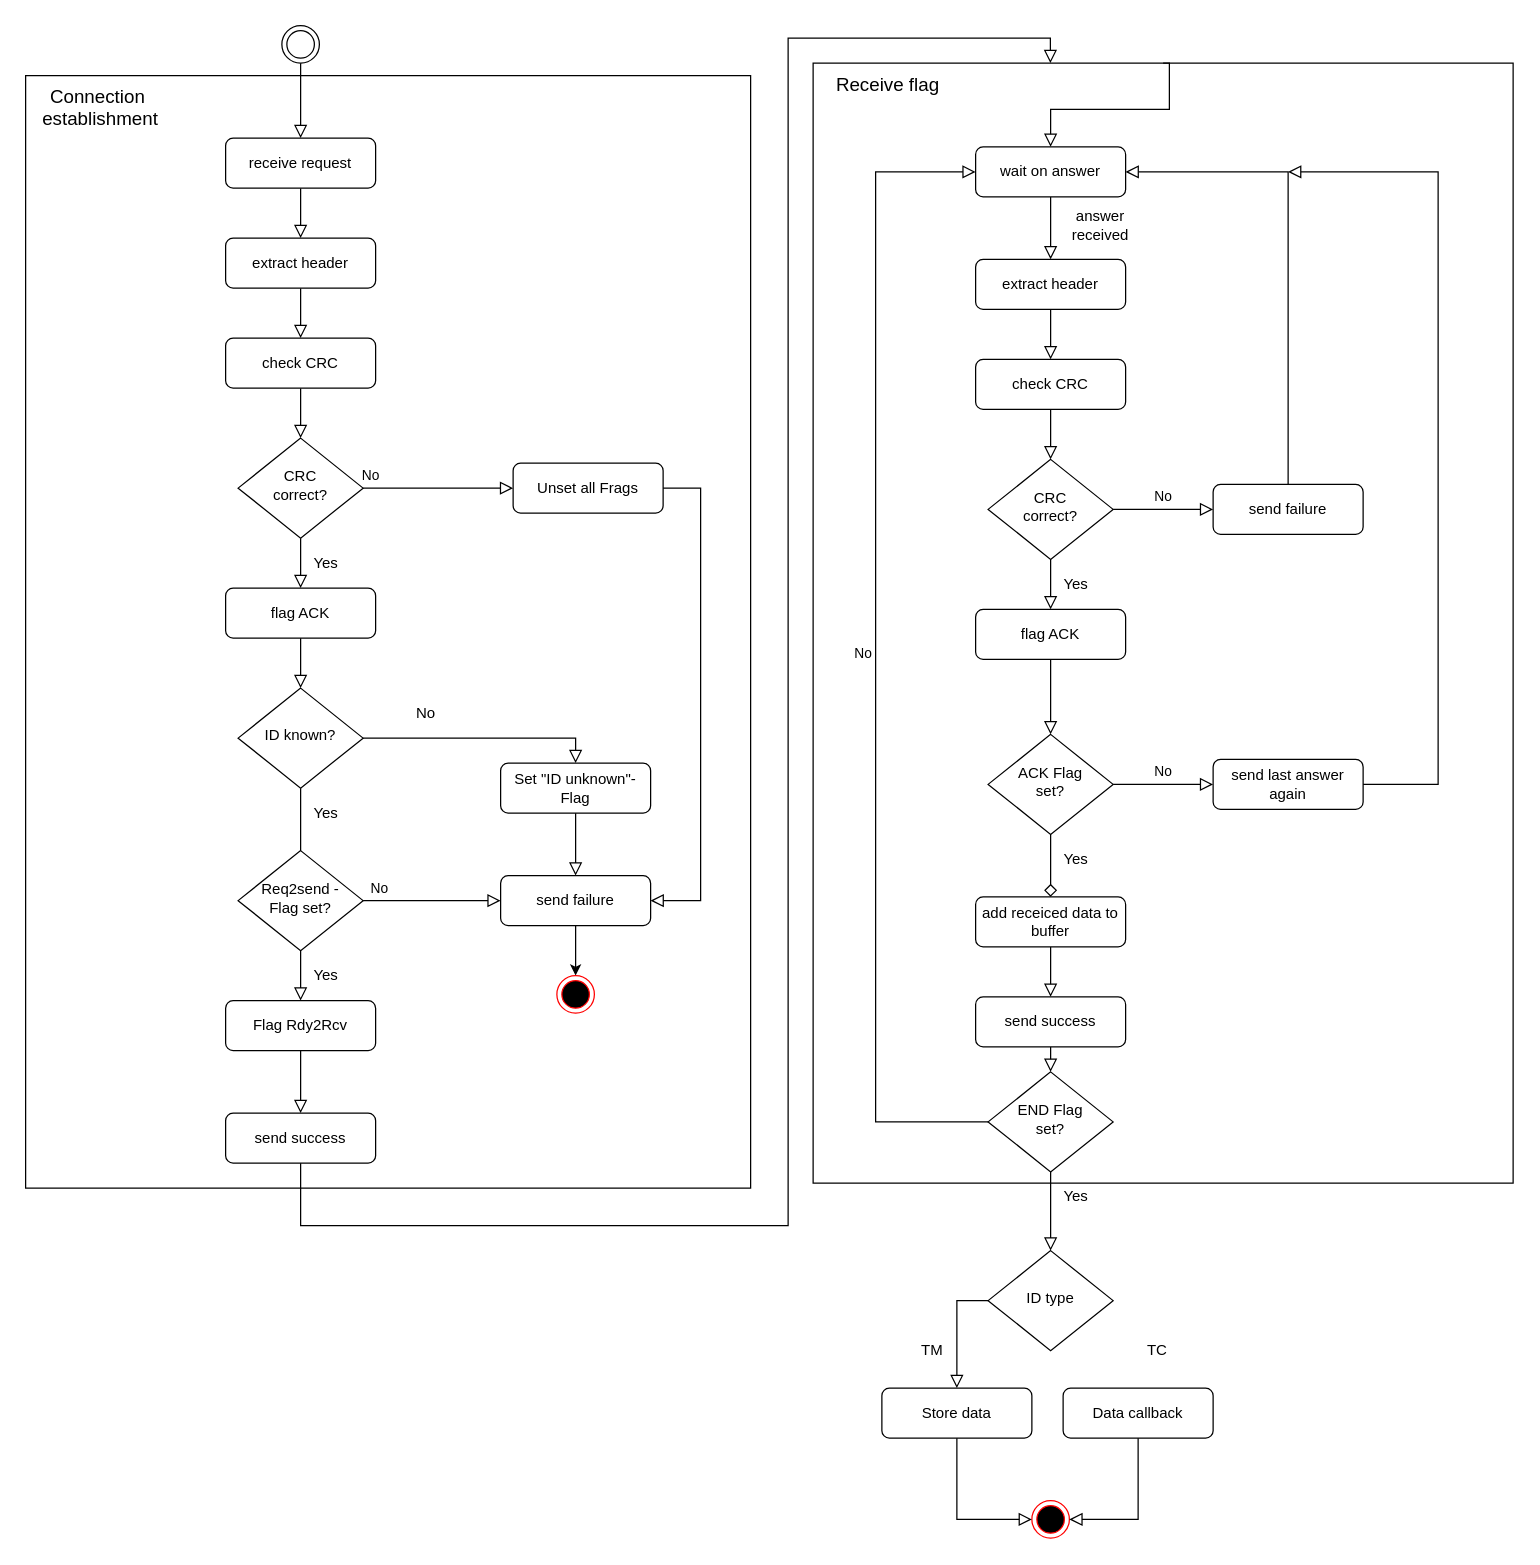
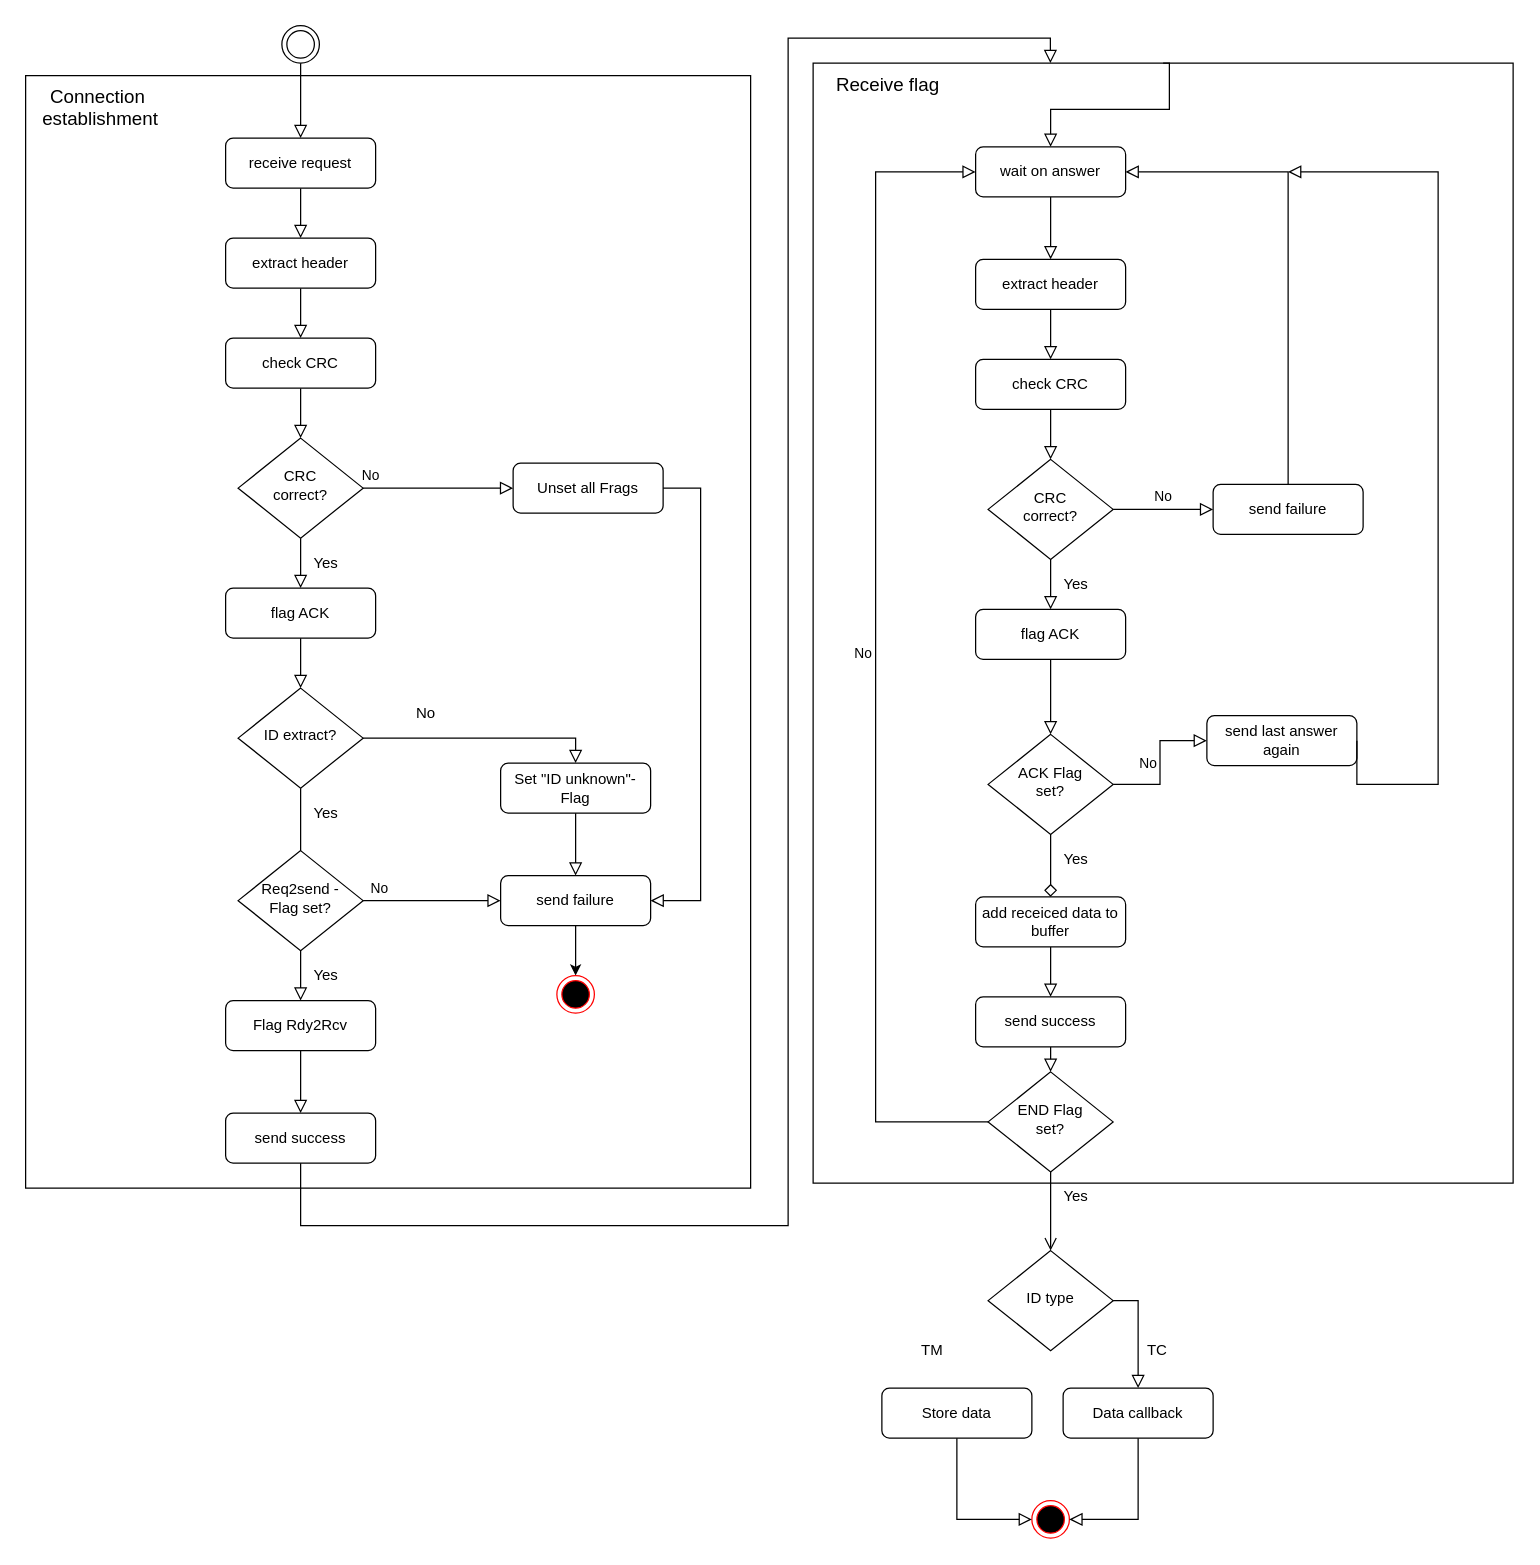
node "answer received": removed
node "ID known?": label "ID known?" -> "ID extract?"
node "send last answer again": moved (1288, 784) -> (1282, 741)
edge "END Flag set?" -> "ID type": arrowhead block -> open
edge "ID type" -> "Store data": removed
edge "ID type" -> "Data callback": added
